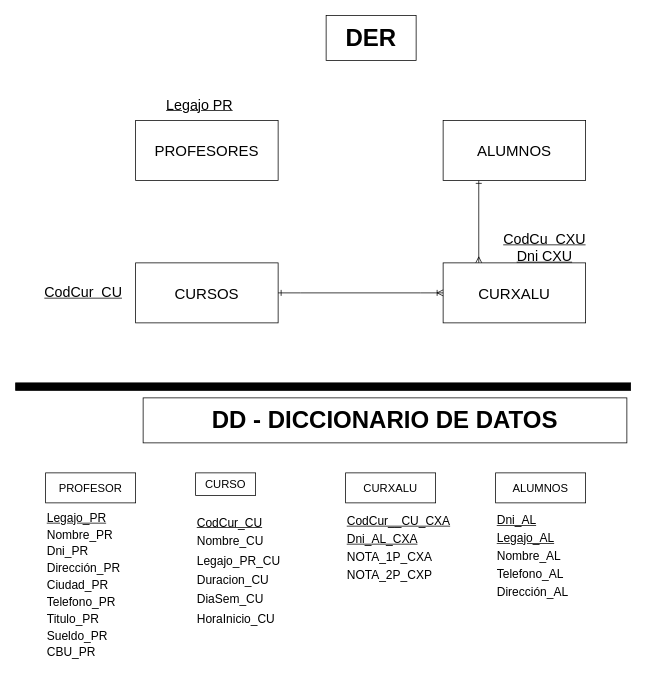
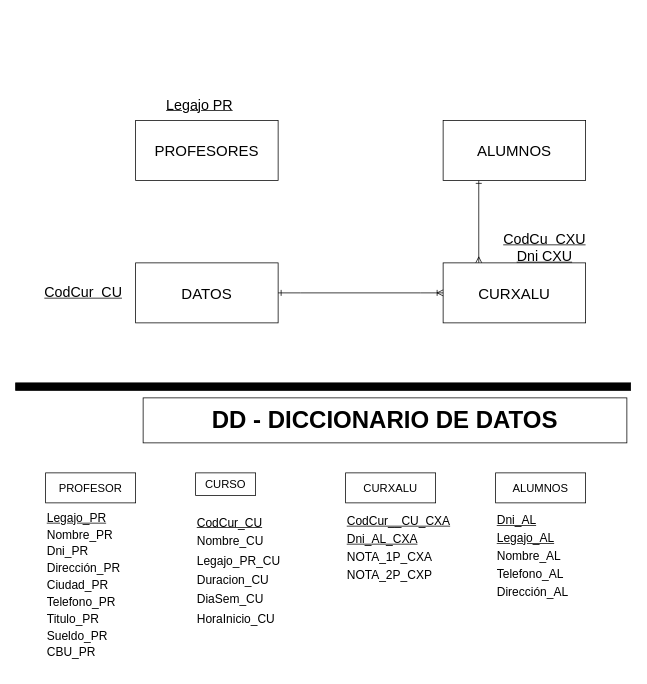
node "DER": removed
node "CURSOS": label "CURSOS" -> "DATOS"
